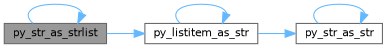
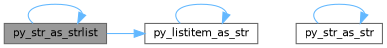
edge "py_listitem_as_str" -> "py_str_as_str": removed
